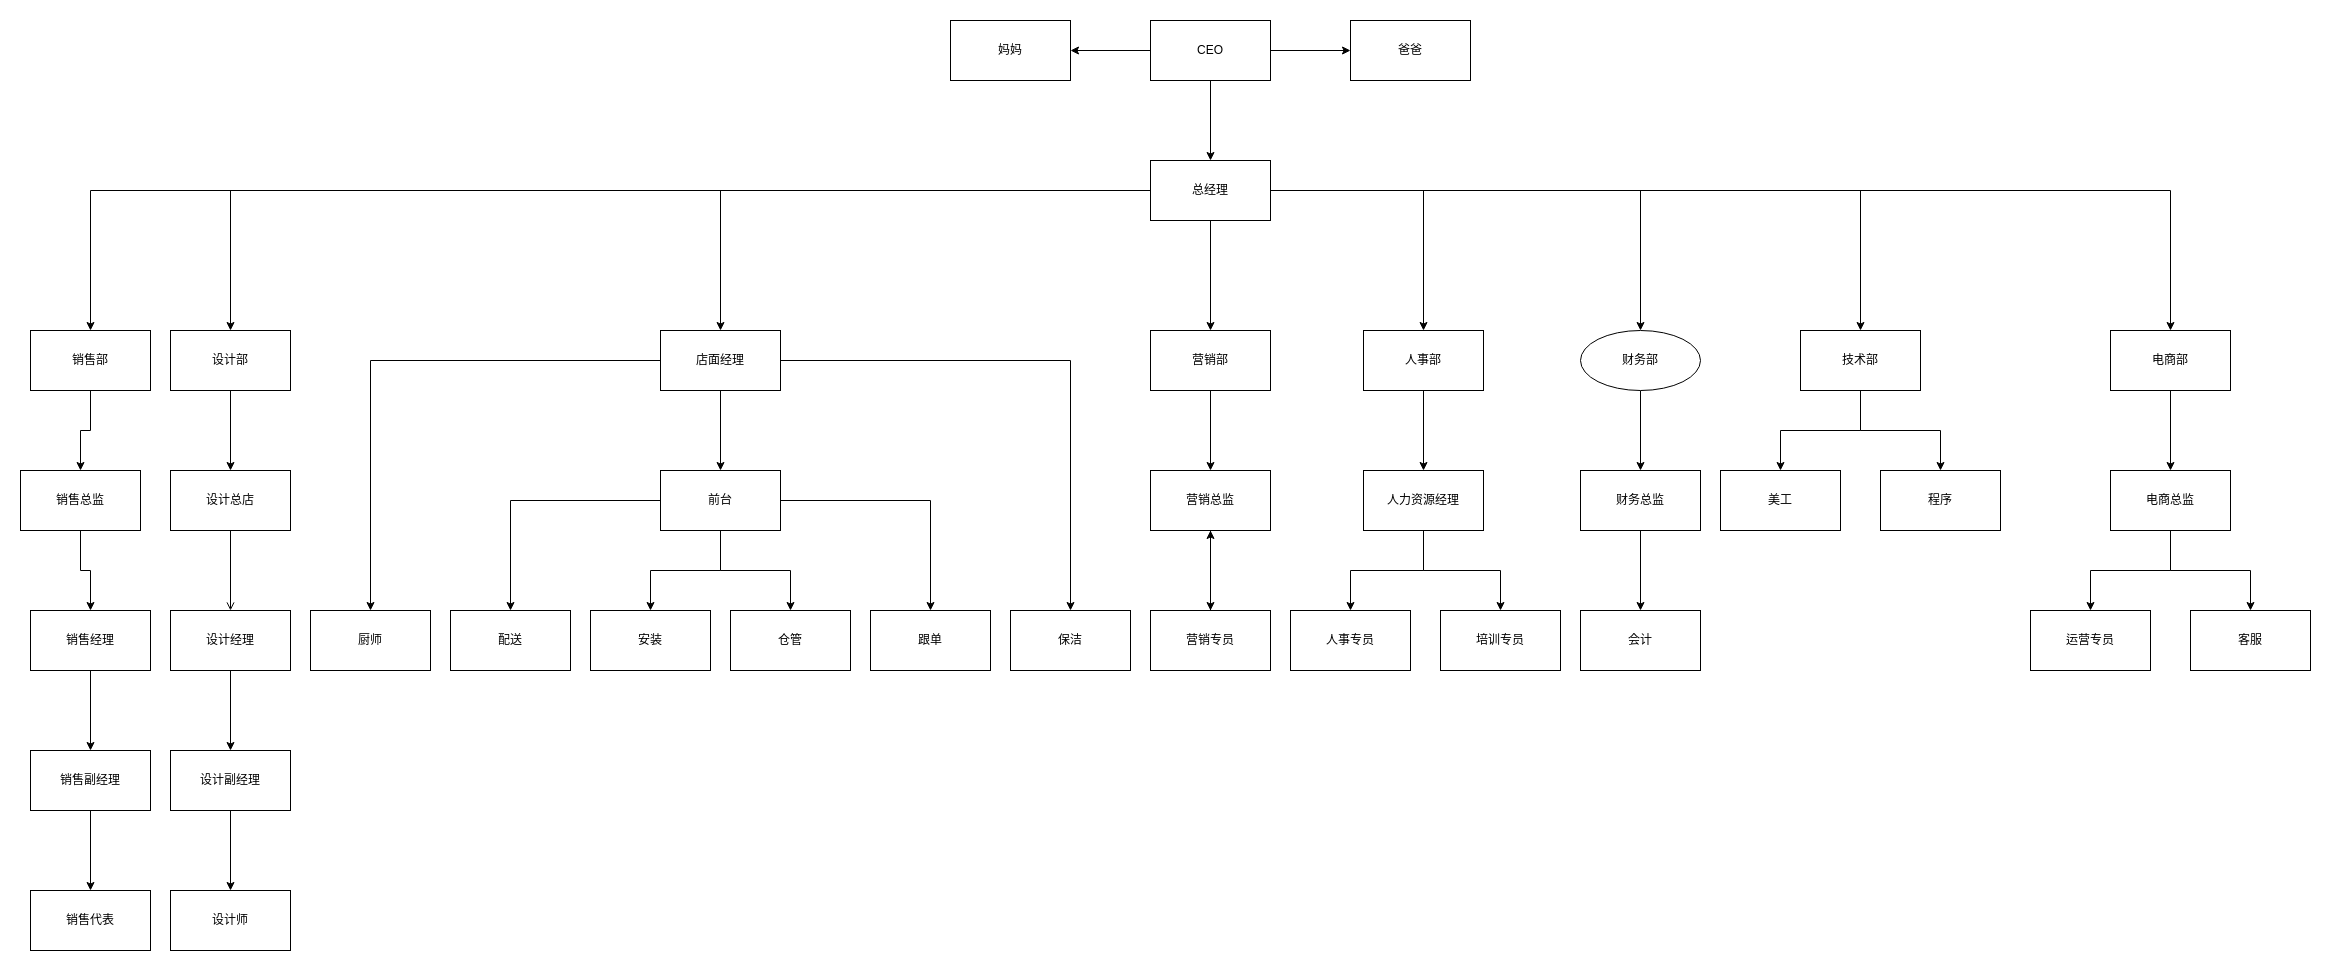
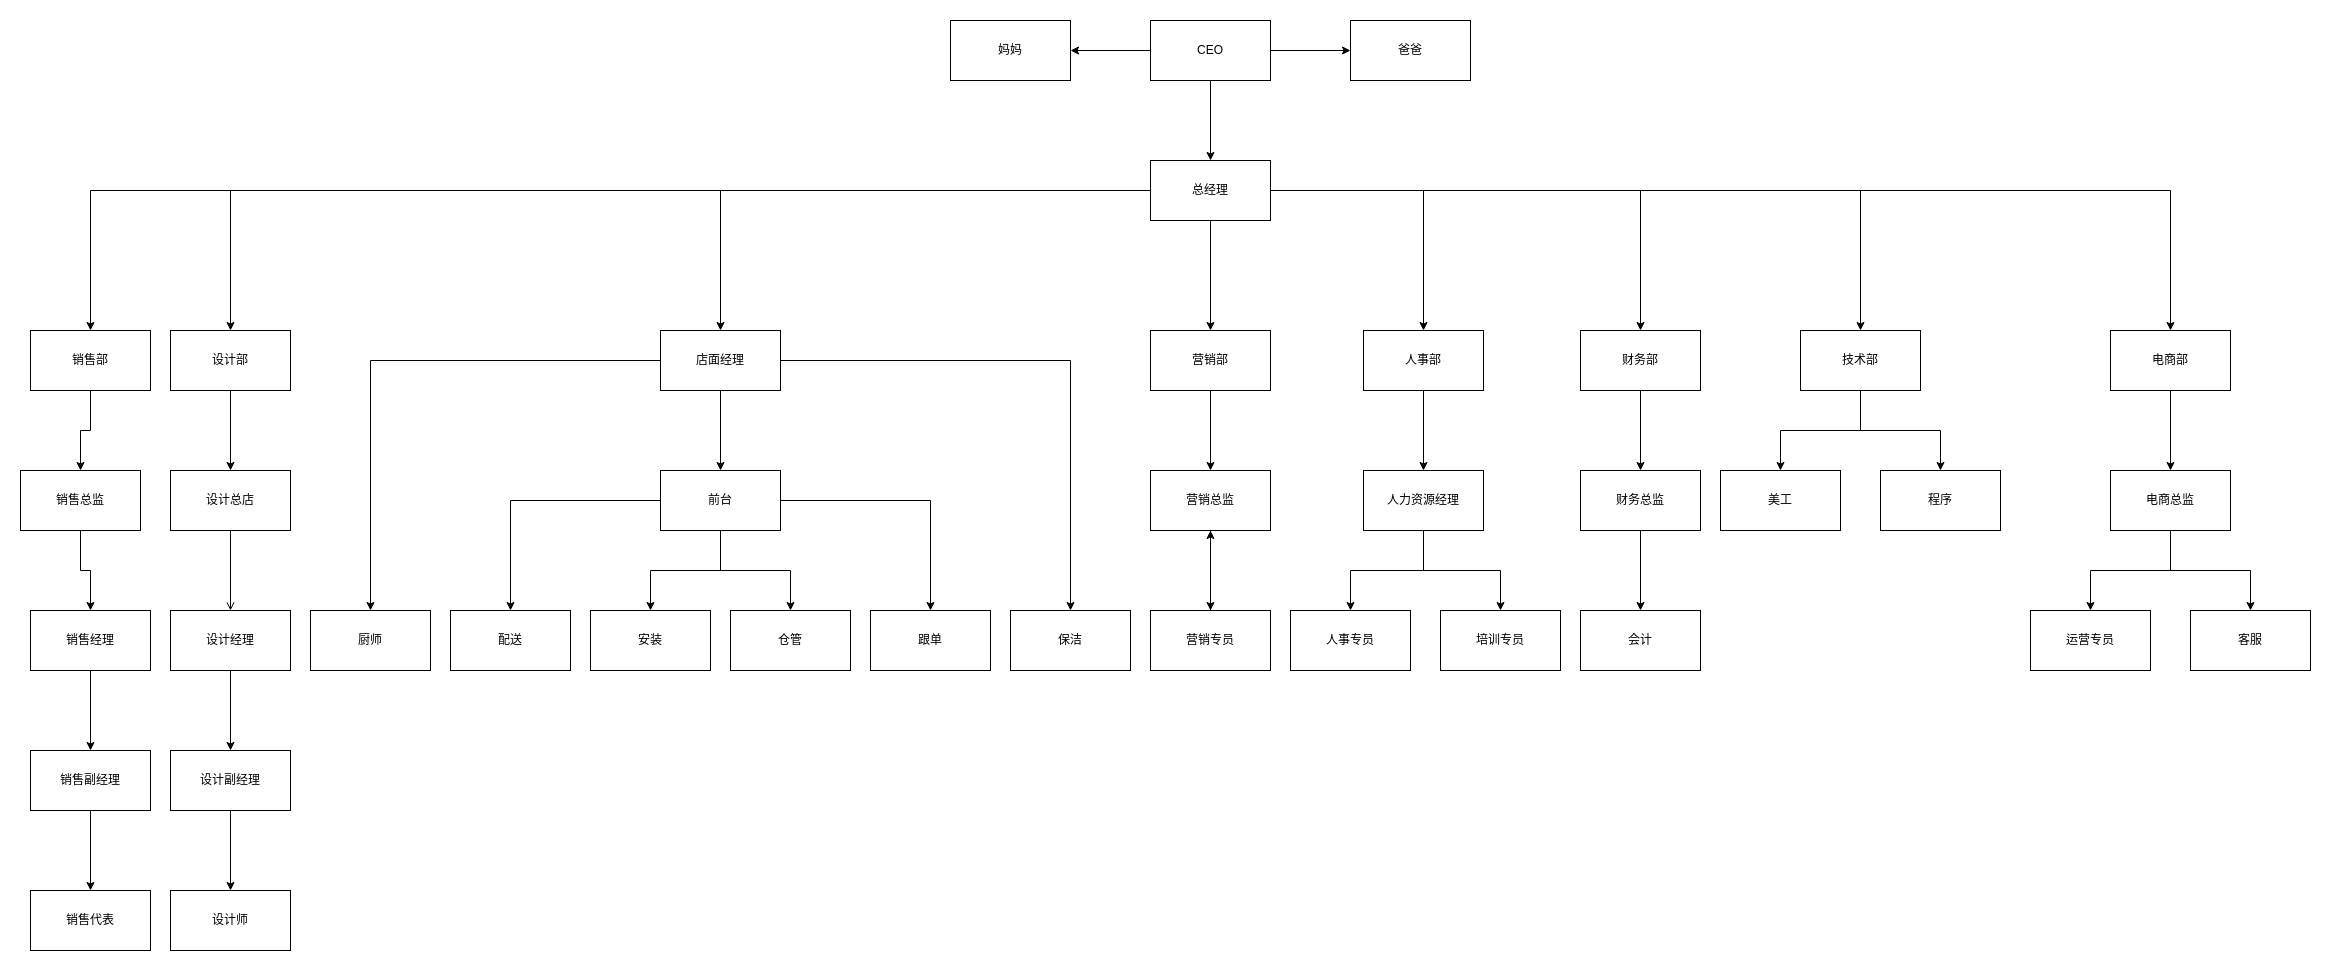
node "财务部": shape ellipse -> rectangle
